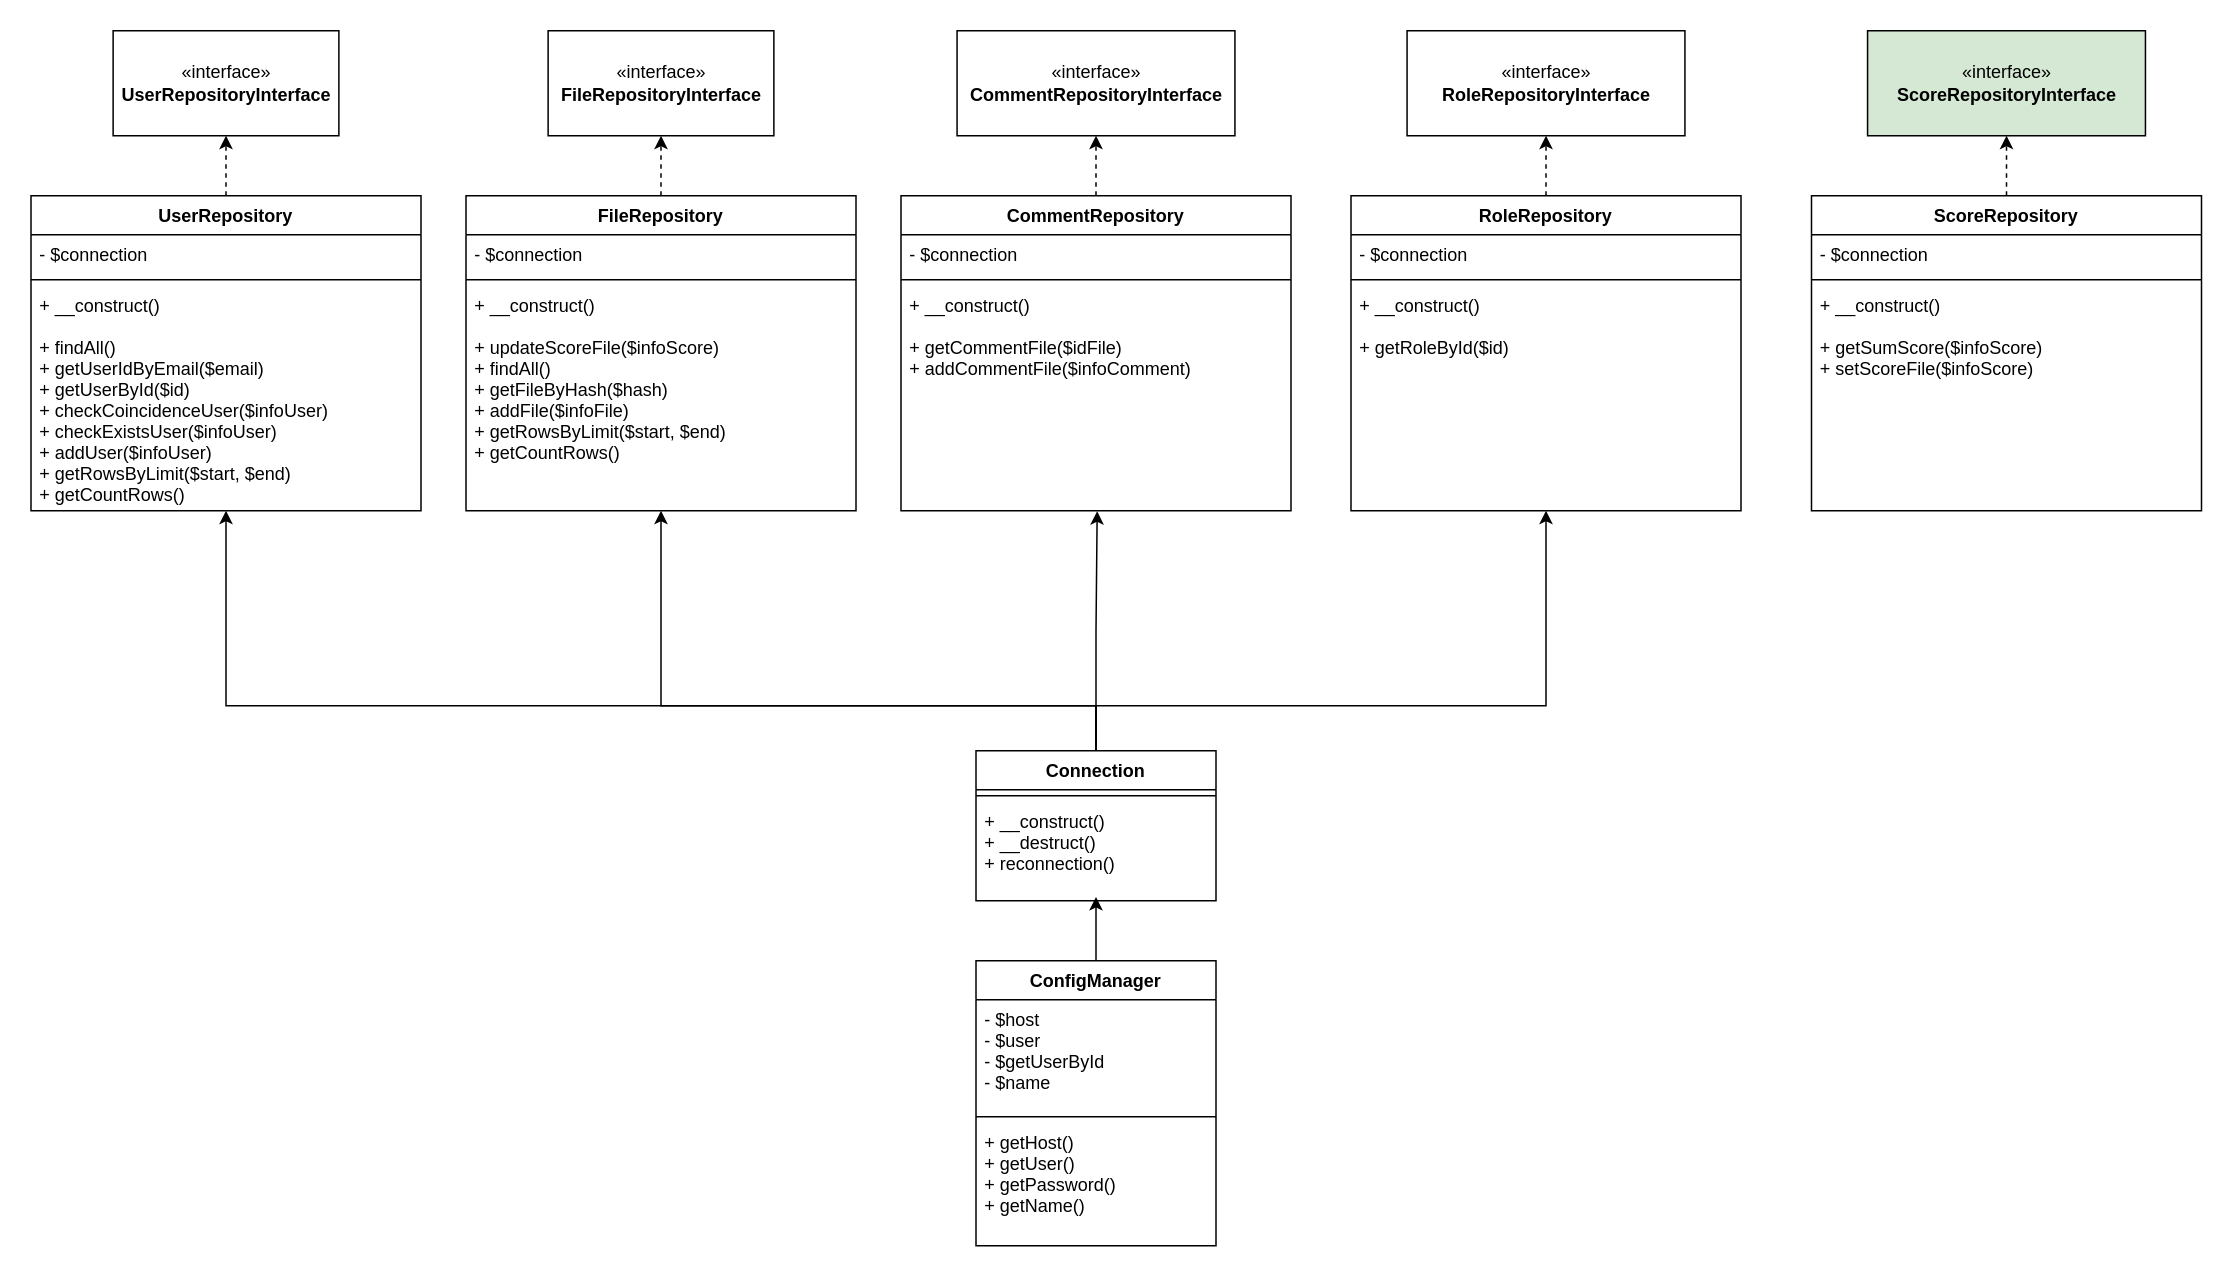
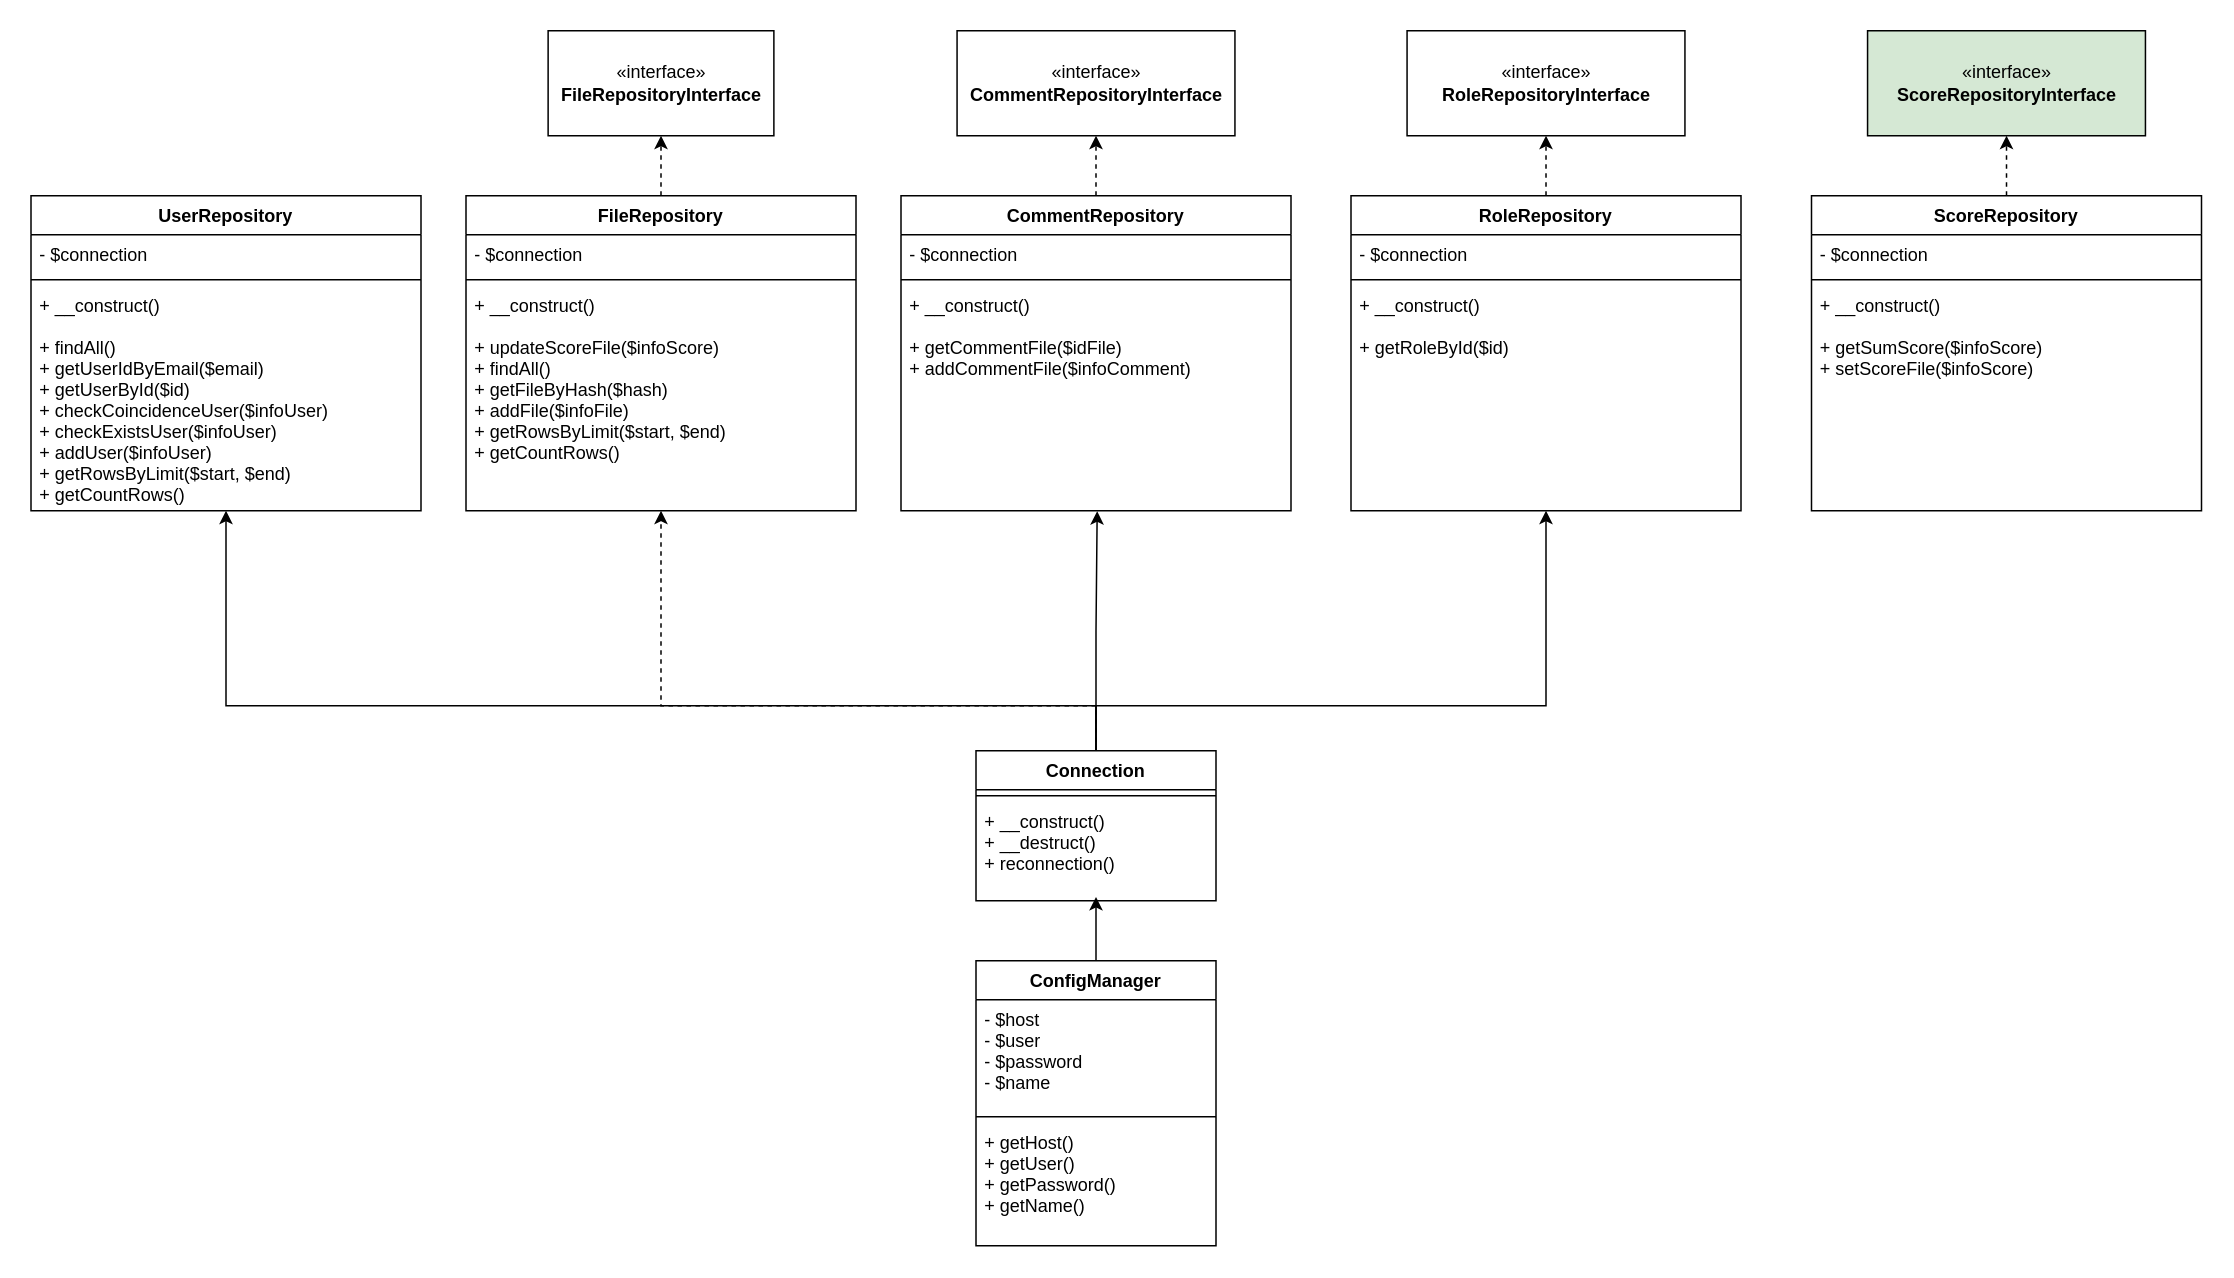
node "«interface» UserRepositoryInterface": removed
edge "UserRepository" -> "«interface» UserRepositoryInterface": removed
edge "Connection" -> "FileRepository": style solid -> dashed
node "- $host - $user - $getUserById - $name": label "- $host - $user - $getUserById - $name" -> "- $host - $user - $password - $name"
